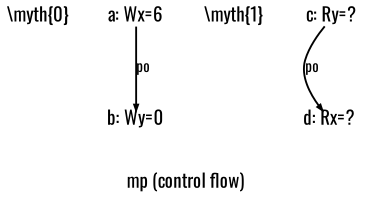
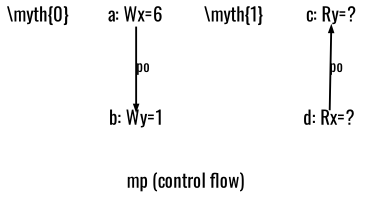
edge "c: Ry=?" -> "d: Rx=?": reversed
node "b: Wy=0": label "b: Wy=0" -> "b: Wy=1"
